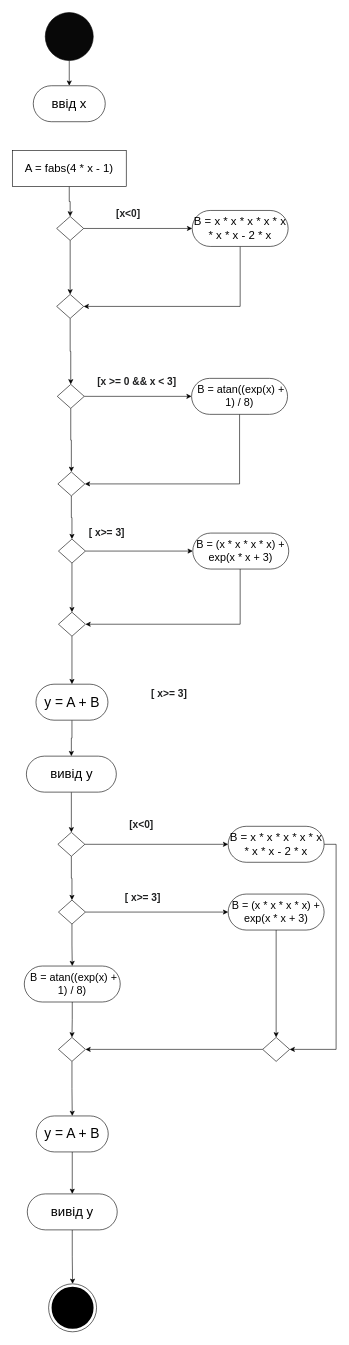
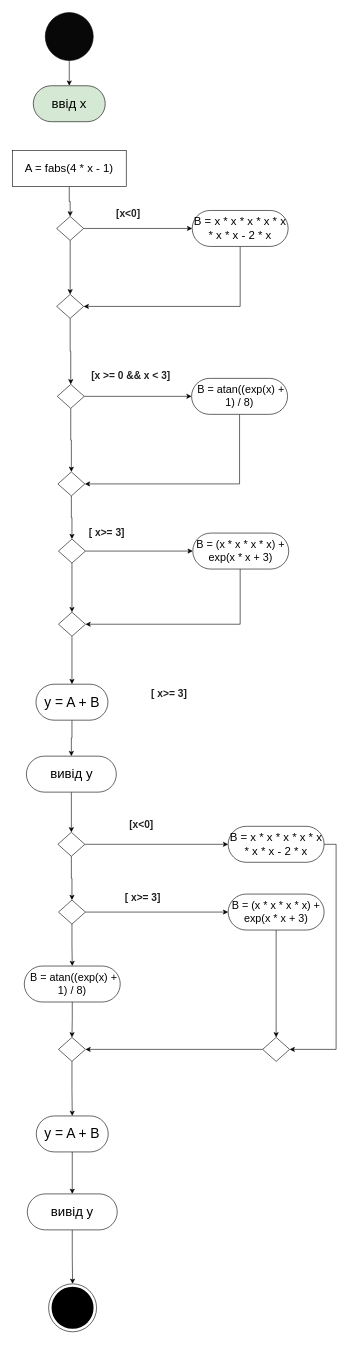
node "ввід x": fillcolor #ffffff -> #d5e8d4
node "[x >= 0 && x < 3]": moved (141, 381) -> (135, 375)
